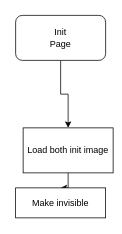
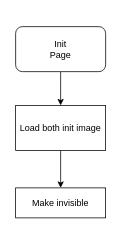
node "Init Page": moved (60, 38) -> (60, 49)
node "Load both init image": moved (68, 150) -> (60, 128)
